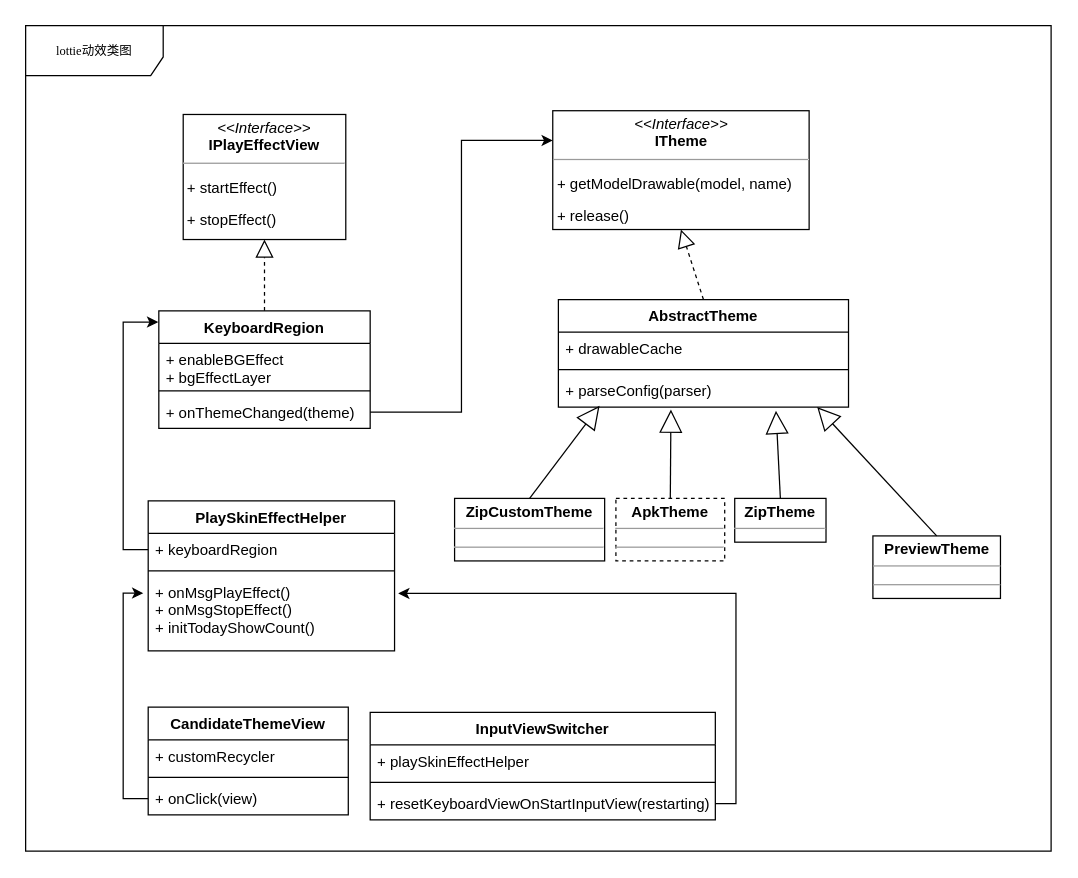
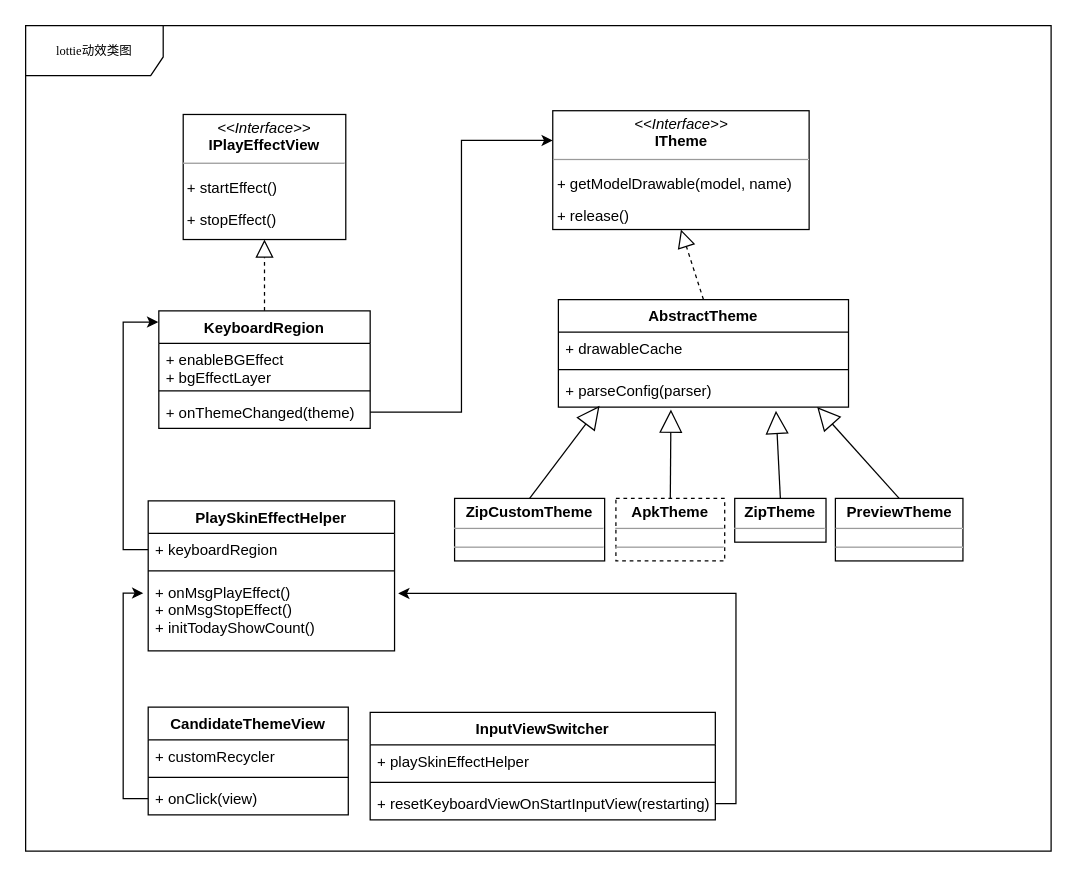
node "PreviewTheme": moved (936, 567) -> (899, 529)
